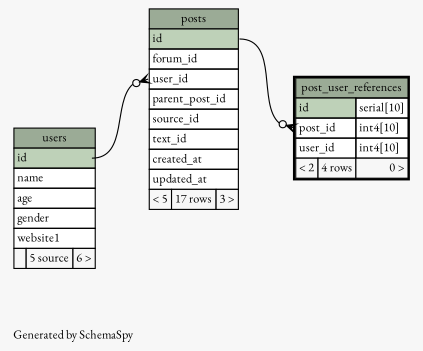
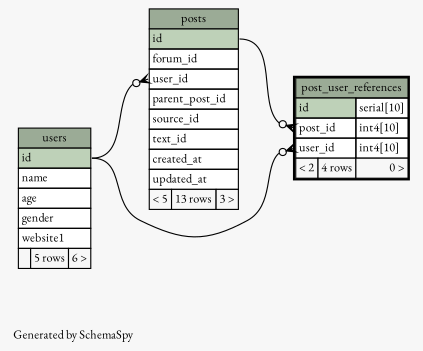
node "posts": text "17 rows" -> "13 rows"
edge "users" -> "post_user_references": added
node "users": text "5 source" -> "5 rows"
